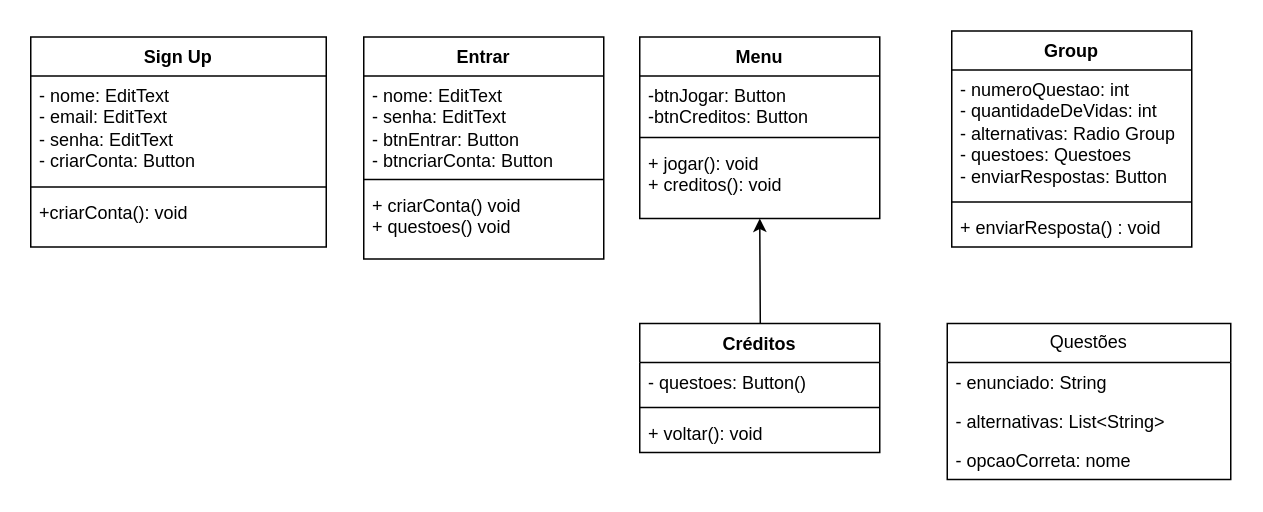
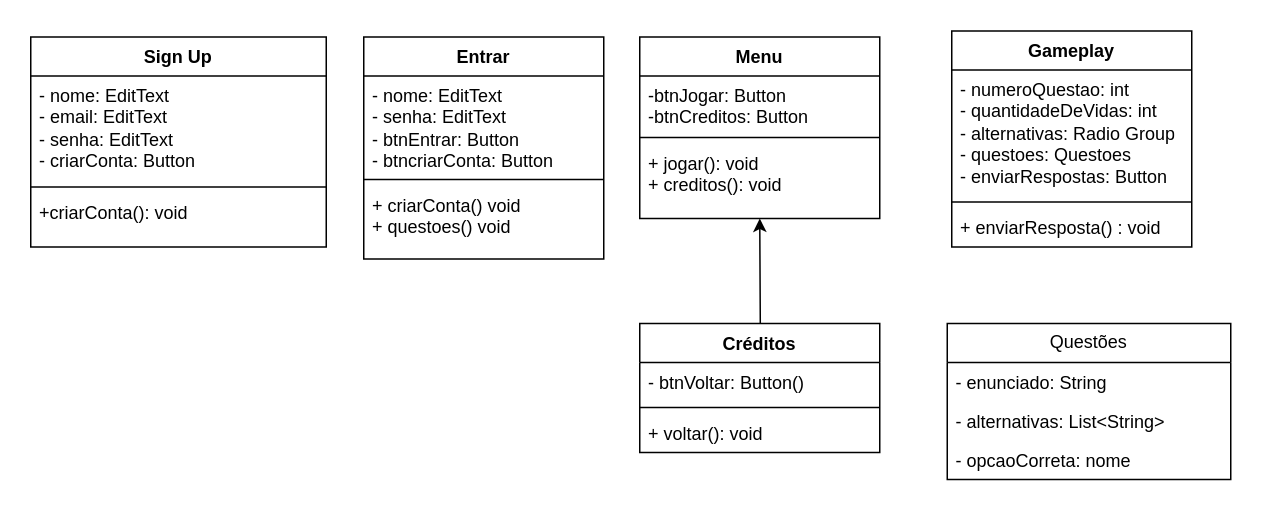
node "Group": label "Group" -> "Gameplay"
node "- questoes: Button()": label "- questoes: Button()" -> "- btnVoltar: Button()"
